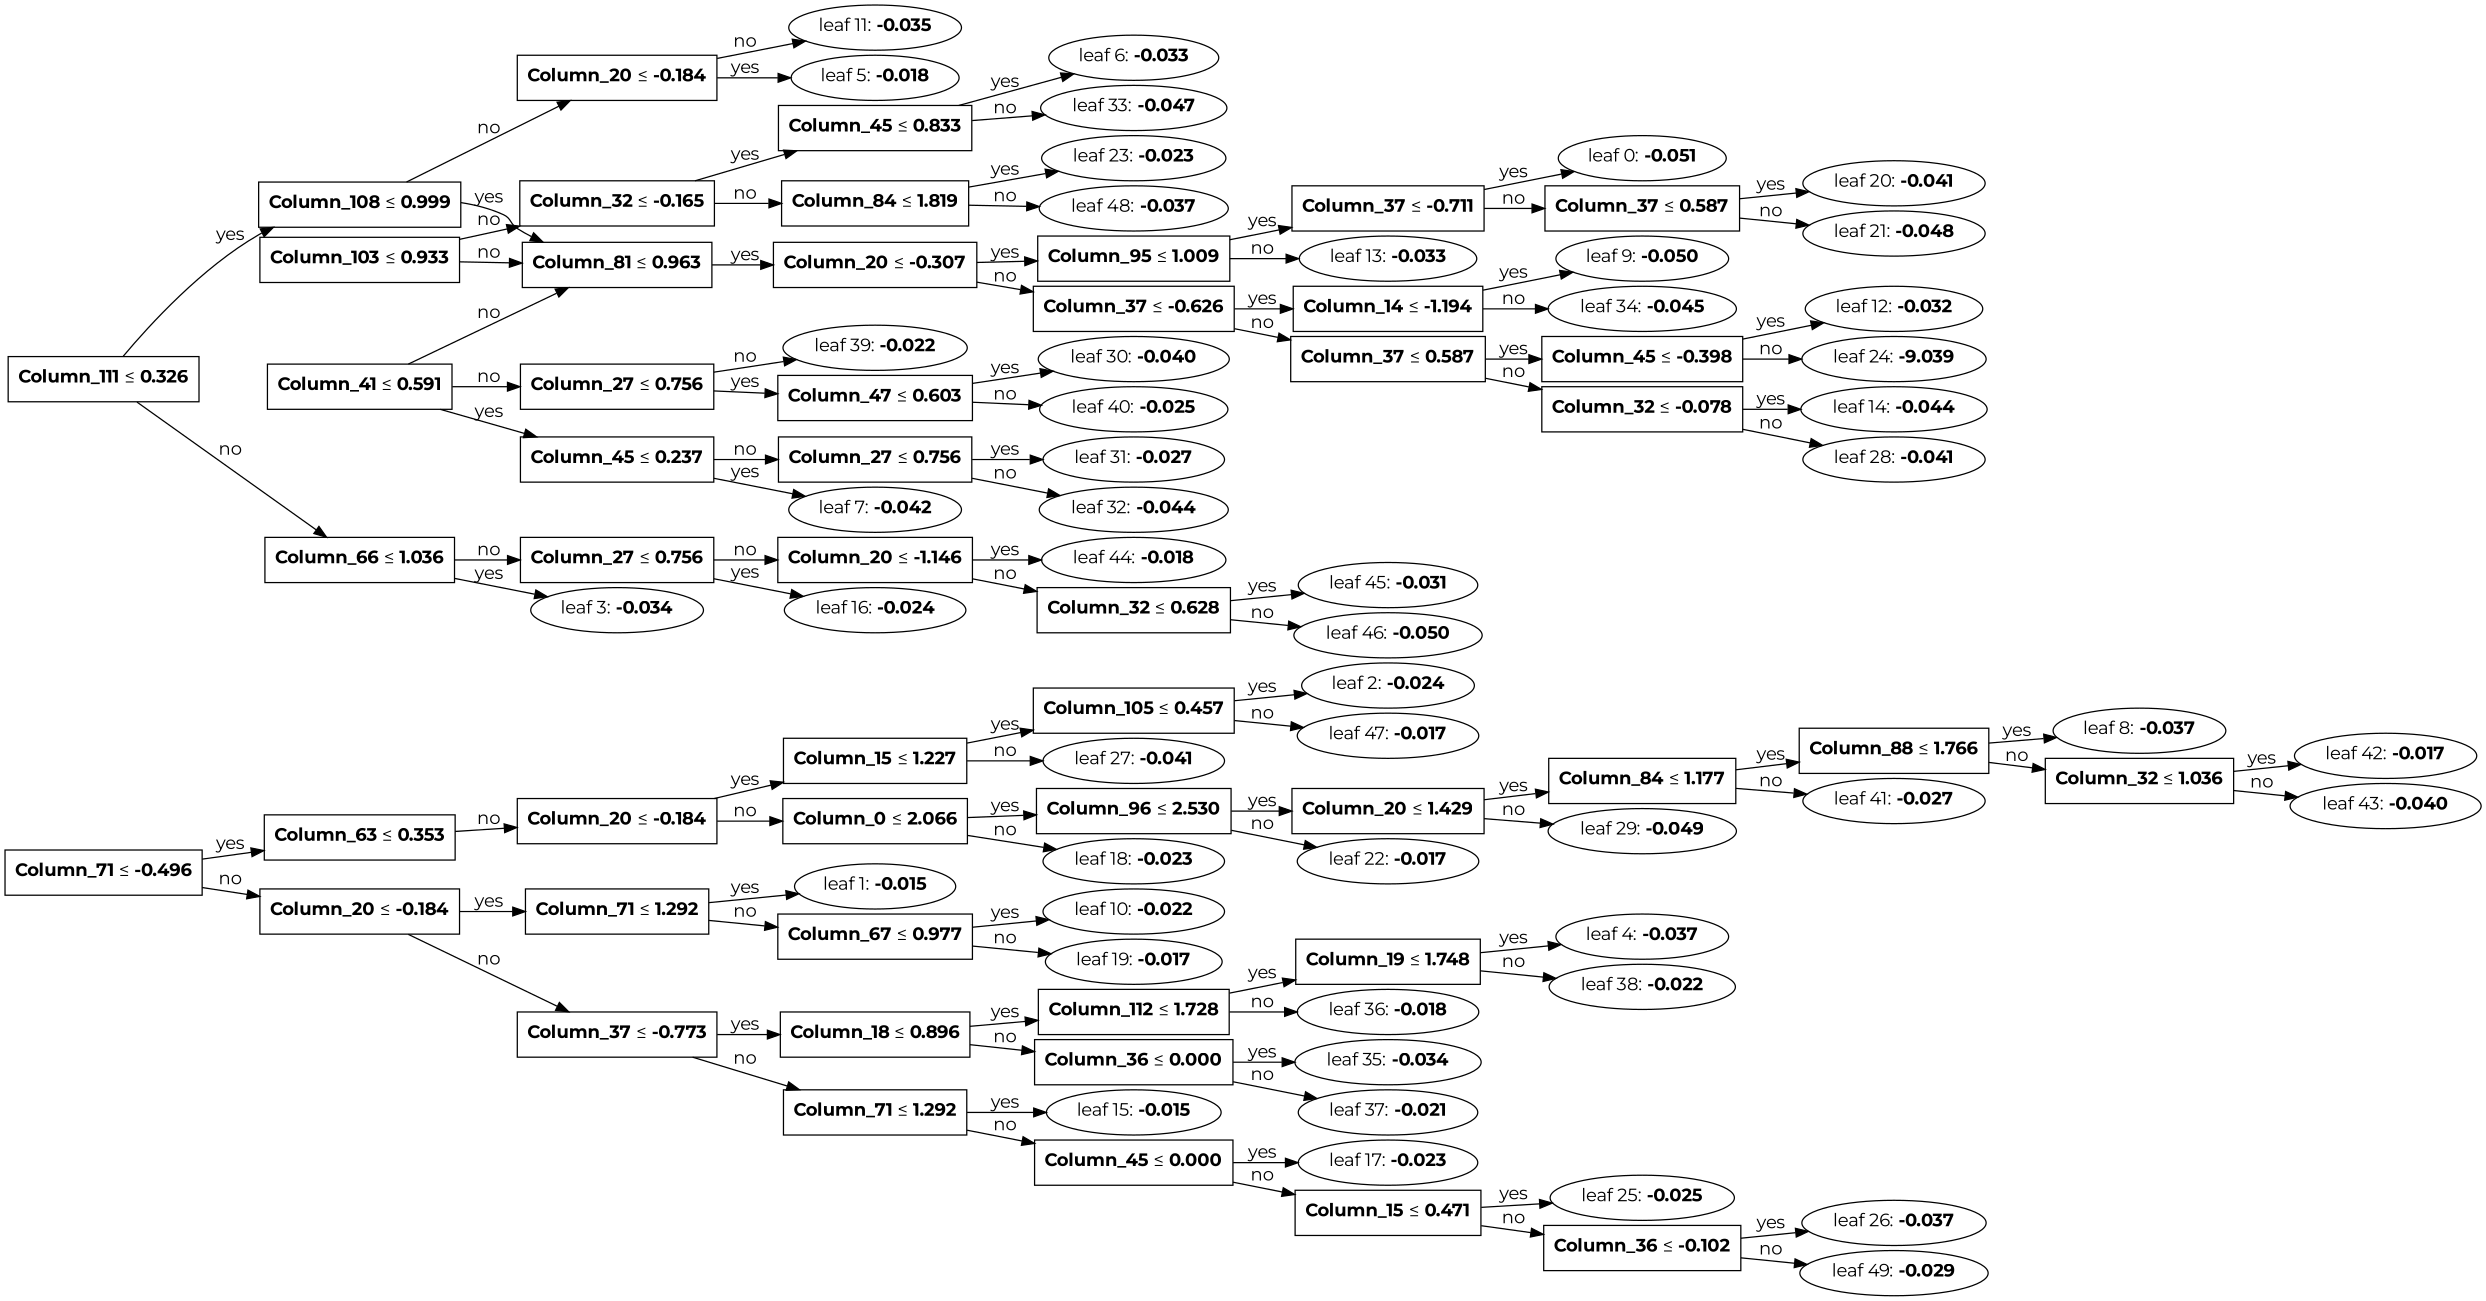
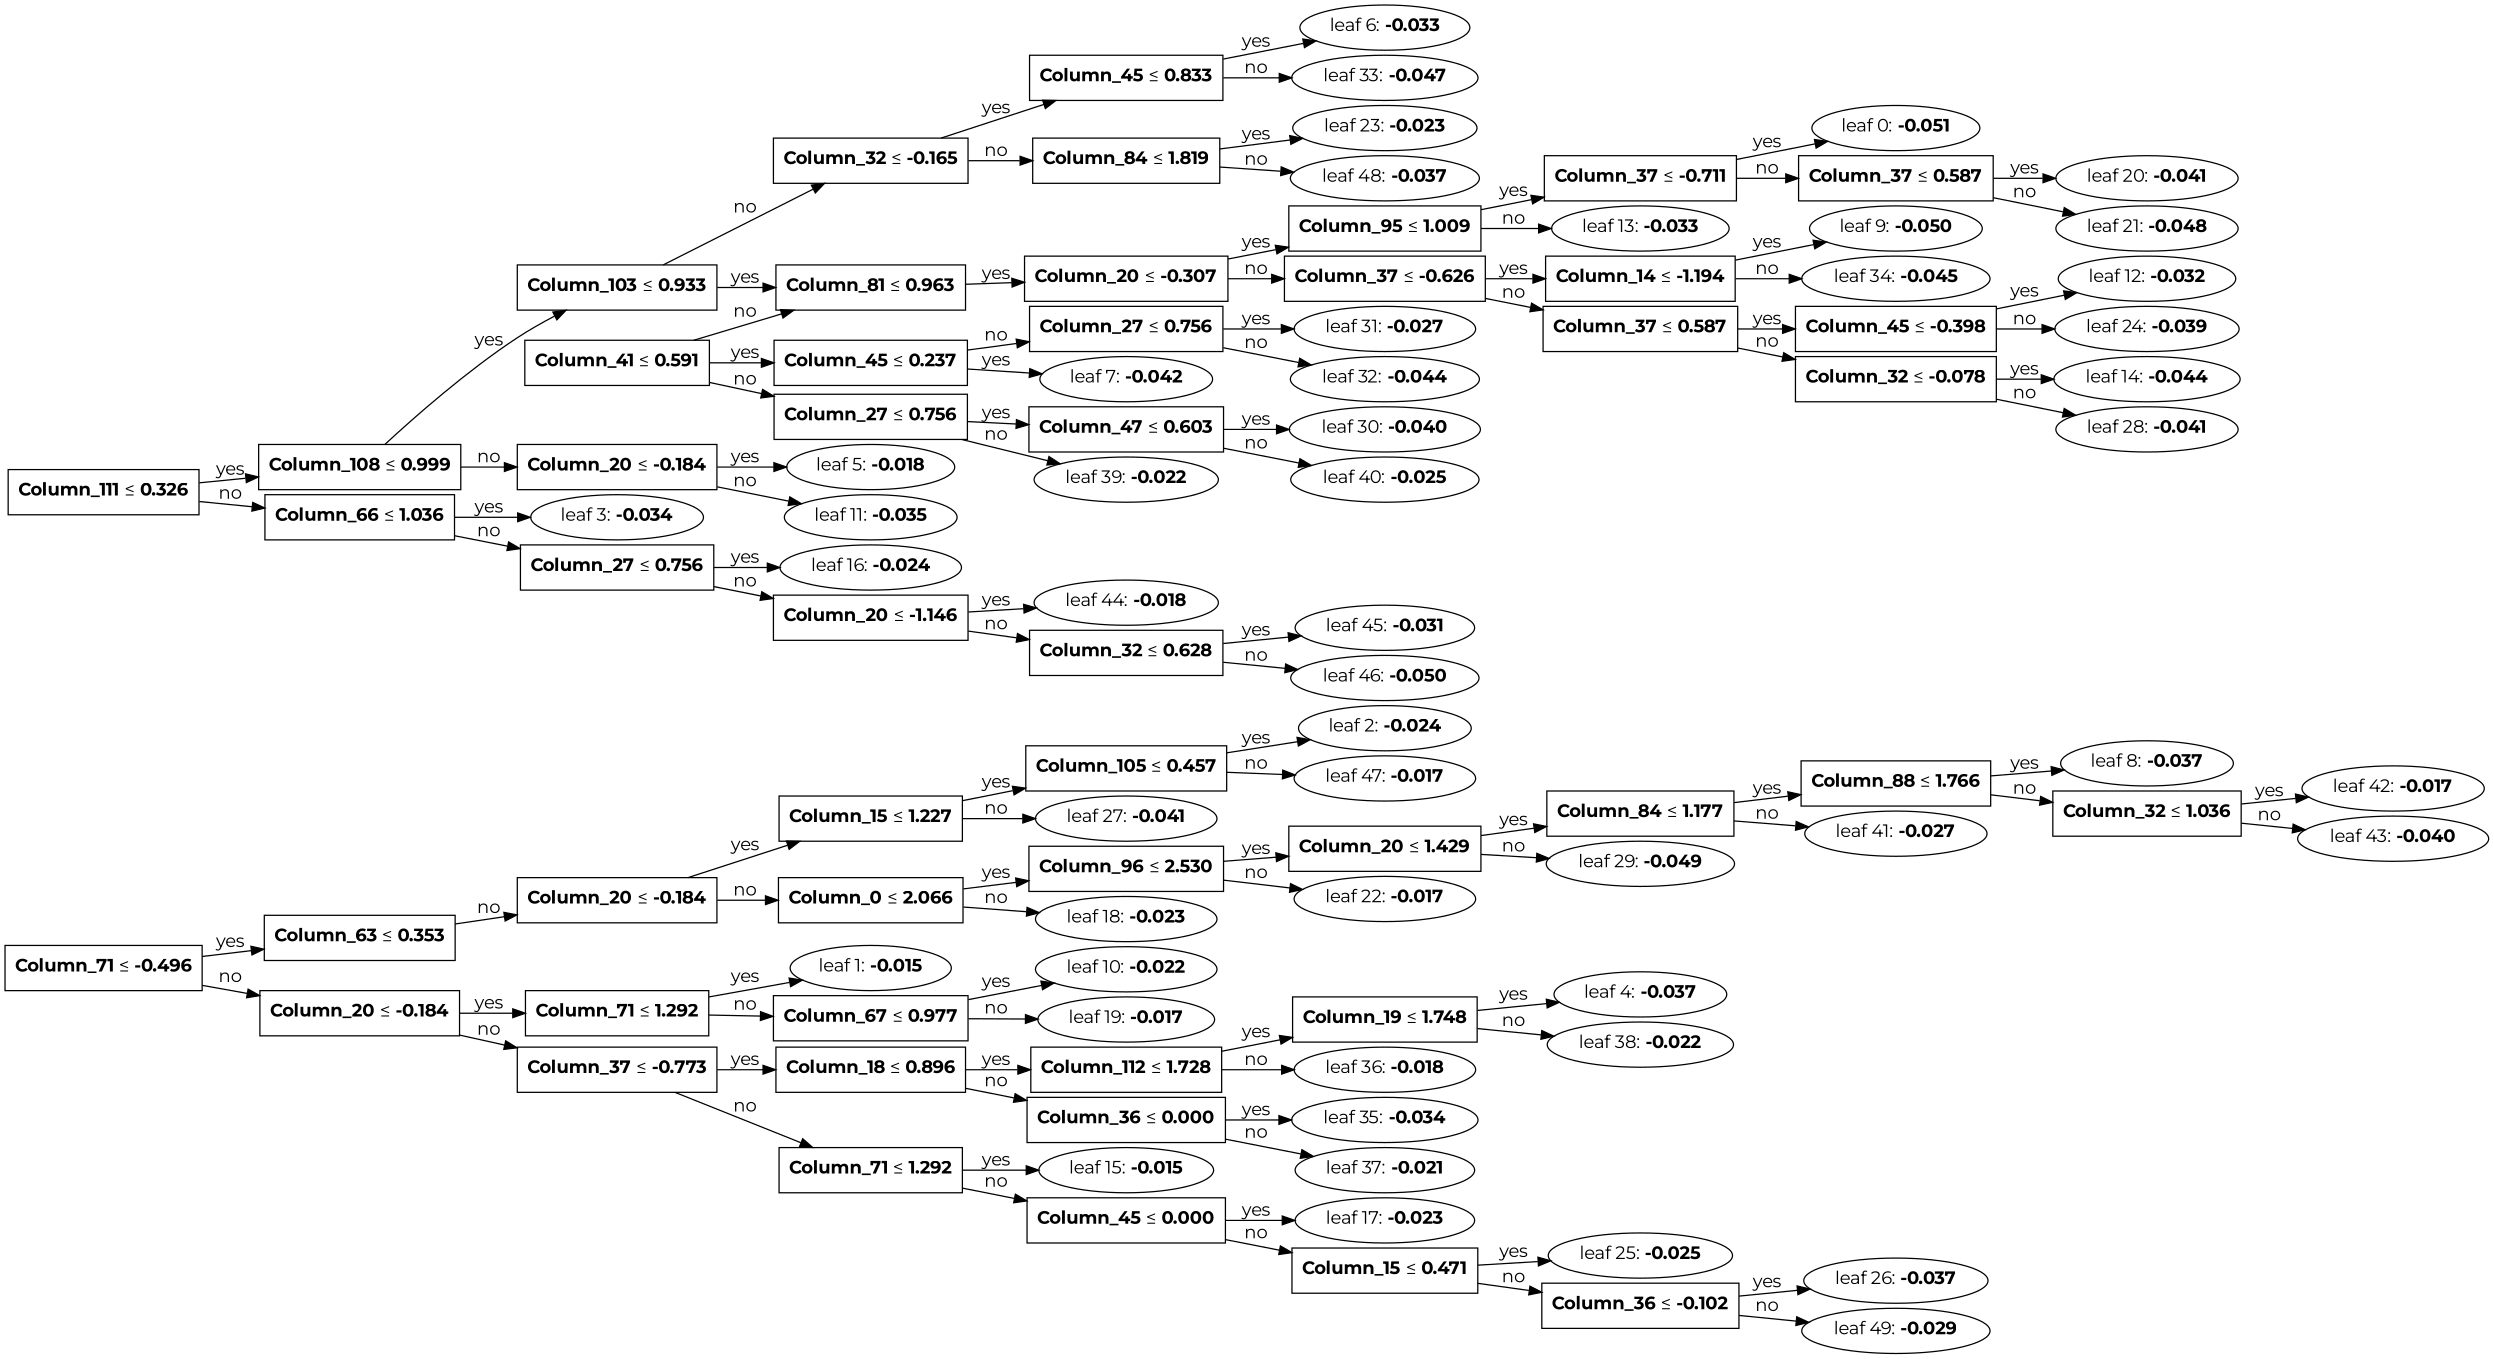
edge "Column_108" -> "Column_81": now "Column_108" -> "Column_103"
edge "Column_103" -> "Column_81": label "no" -> "yes"
node "leaf 24:": text "-9.039" -> "-0.039"
